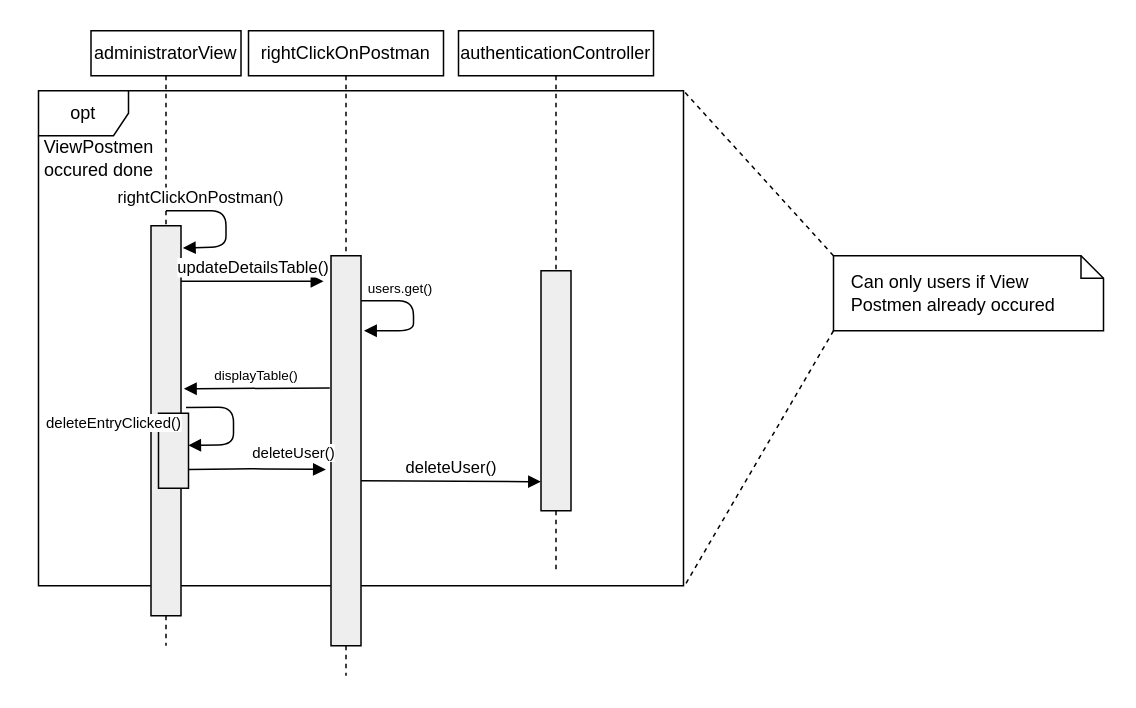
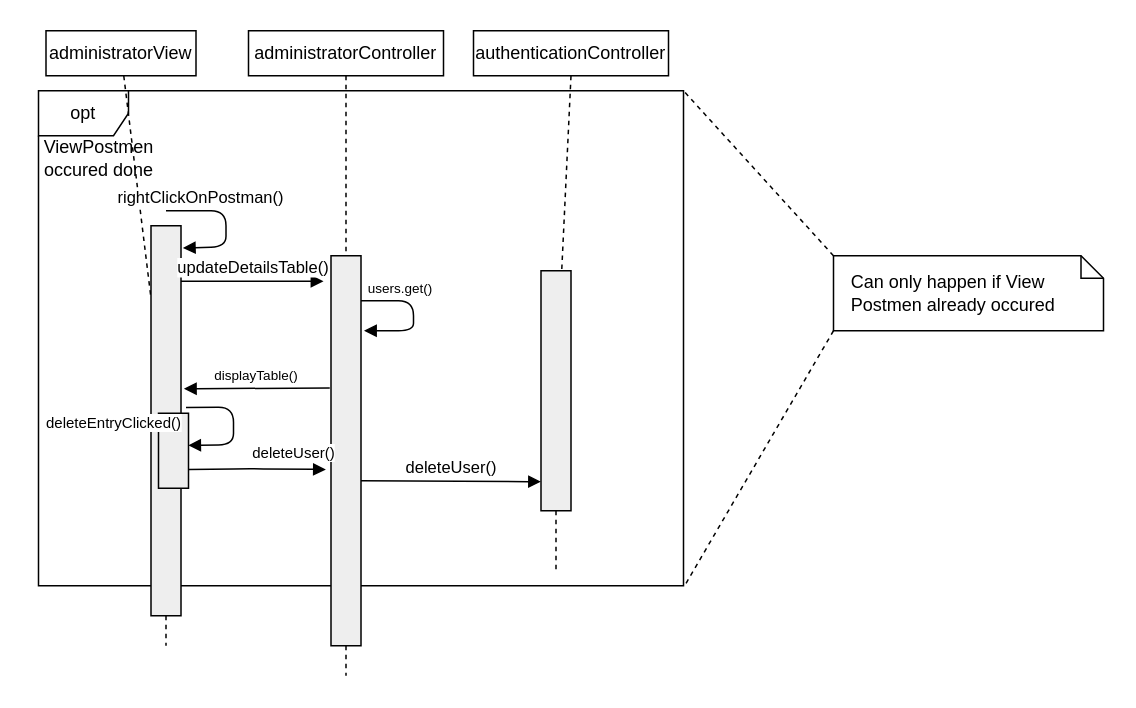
node "administratorView": moved (166, 53) -> (121, 53)
node "rightClickOnPostman": label "rightClickOnPostman" -> "administratorController"
node "authenticationController": moved (556, 53) -> (571, 53)
node "Can only users if View Postmen already occured": label "Can only users if View Postmen already occured" -> "Can only happen if View Postmen already occured"
